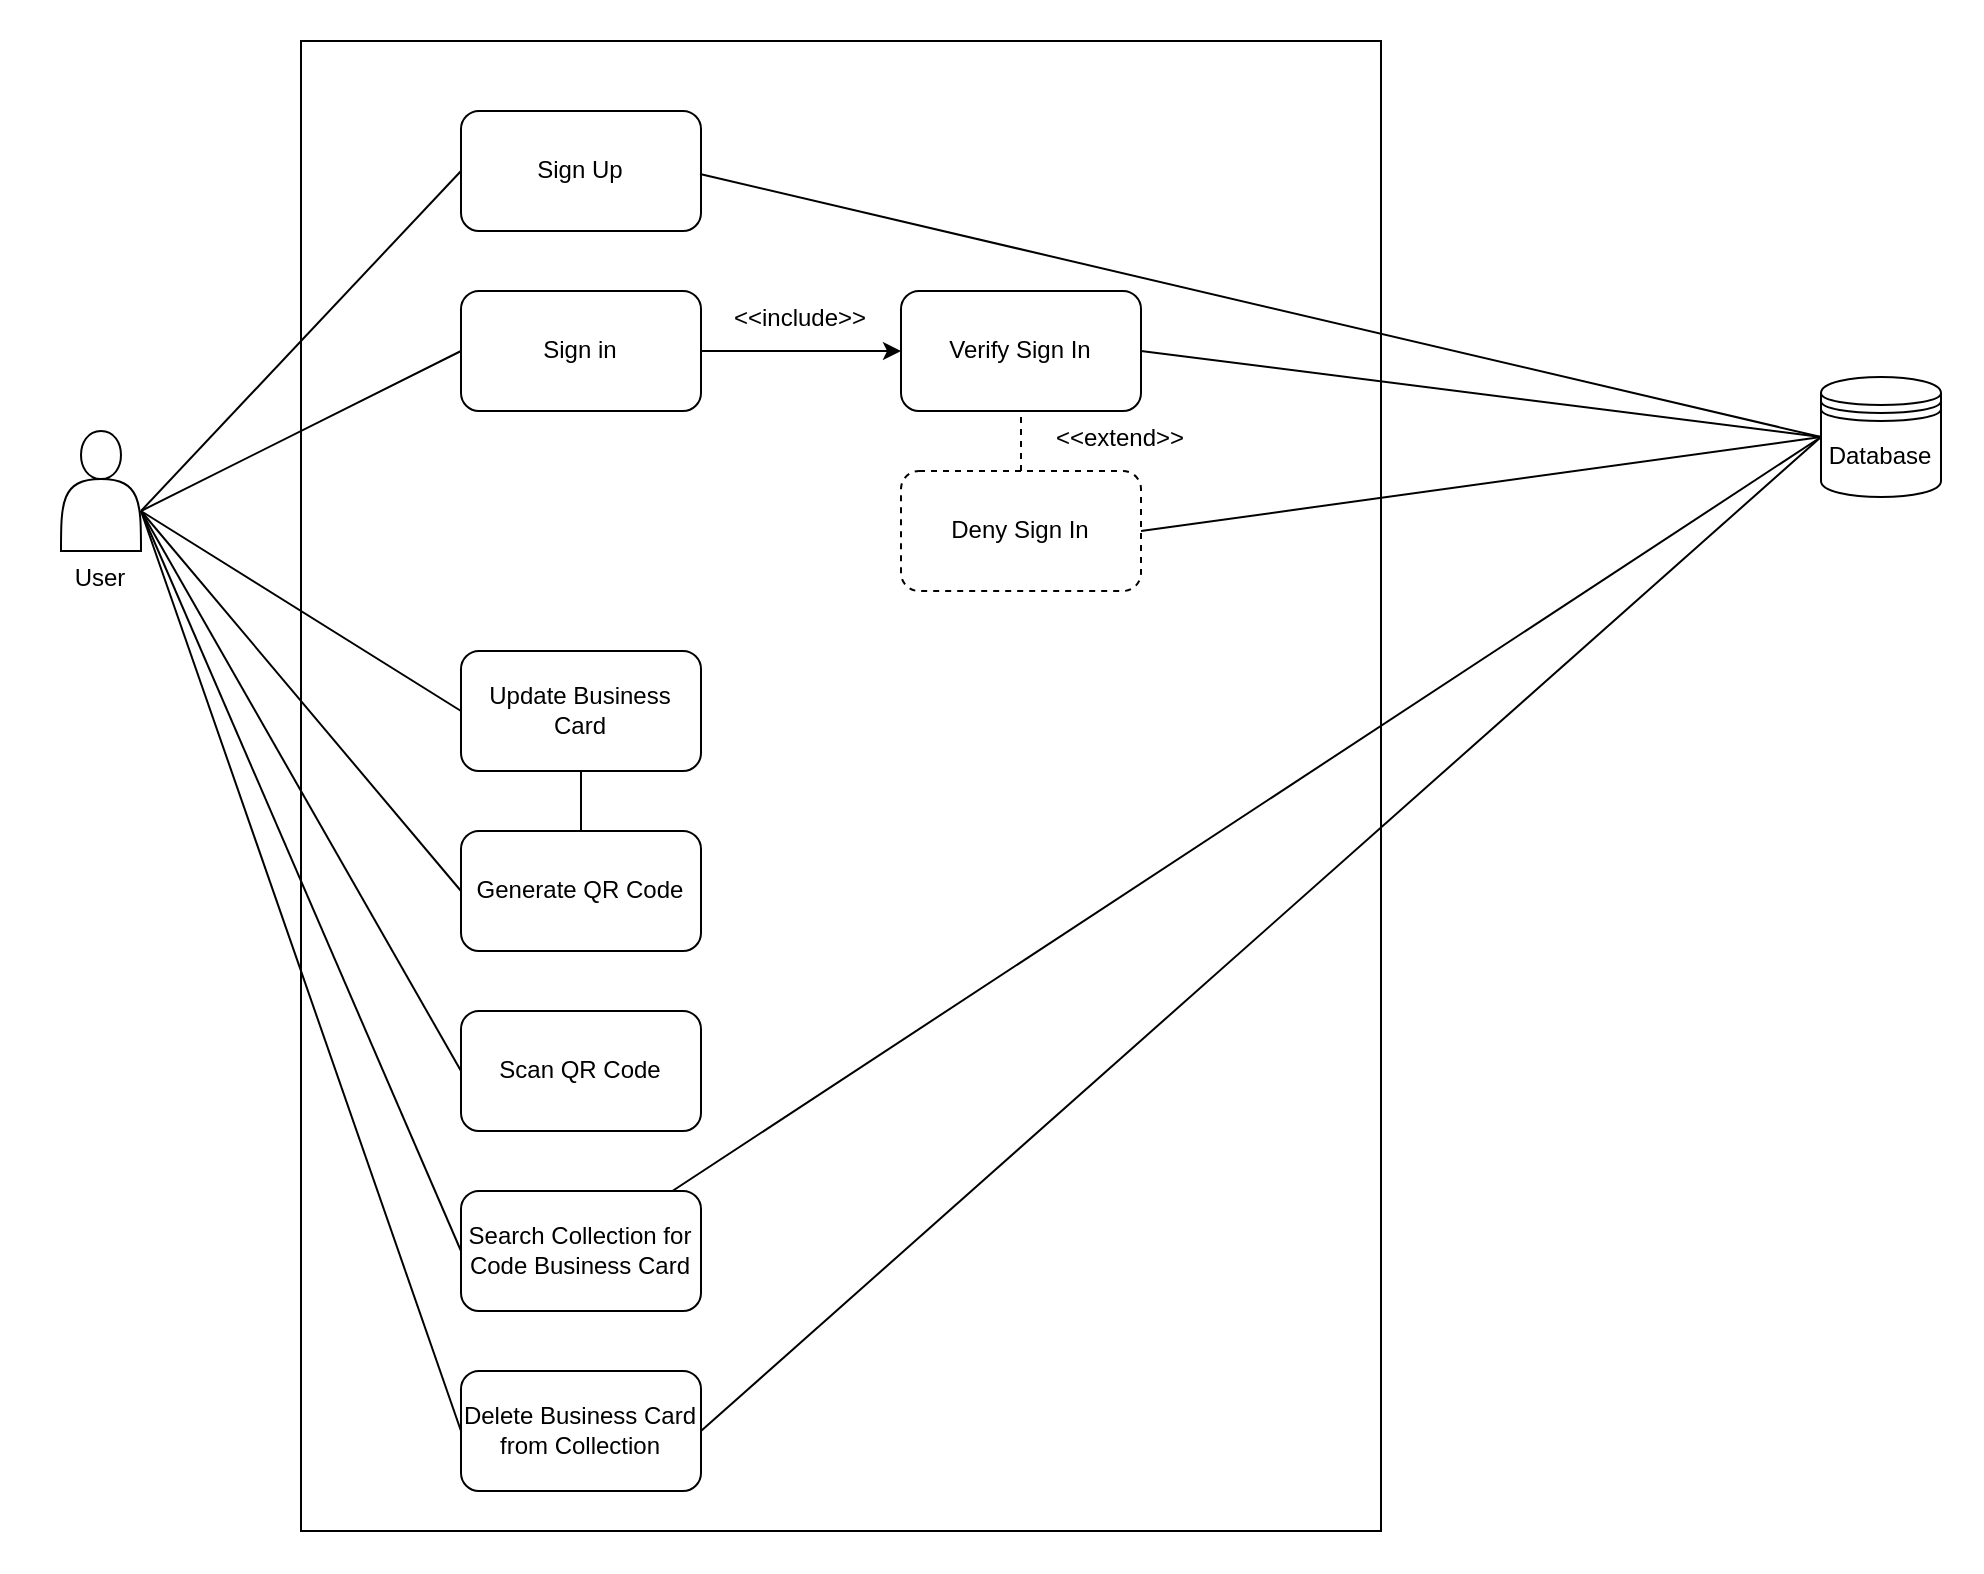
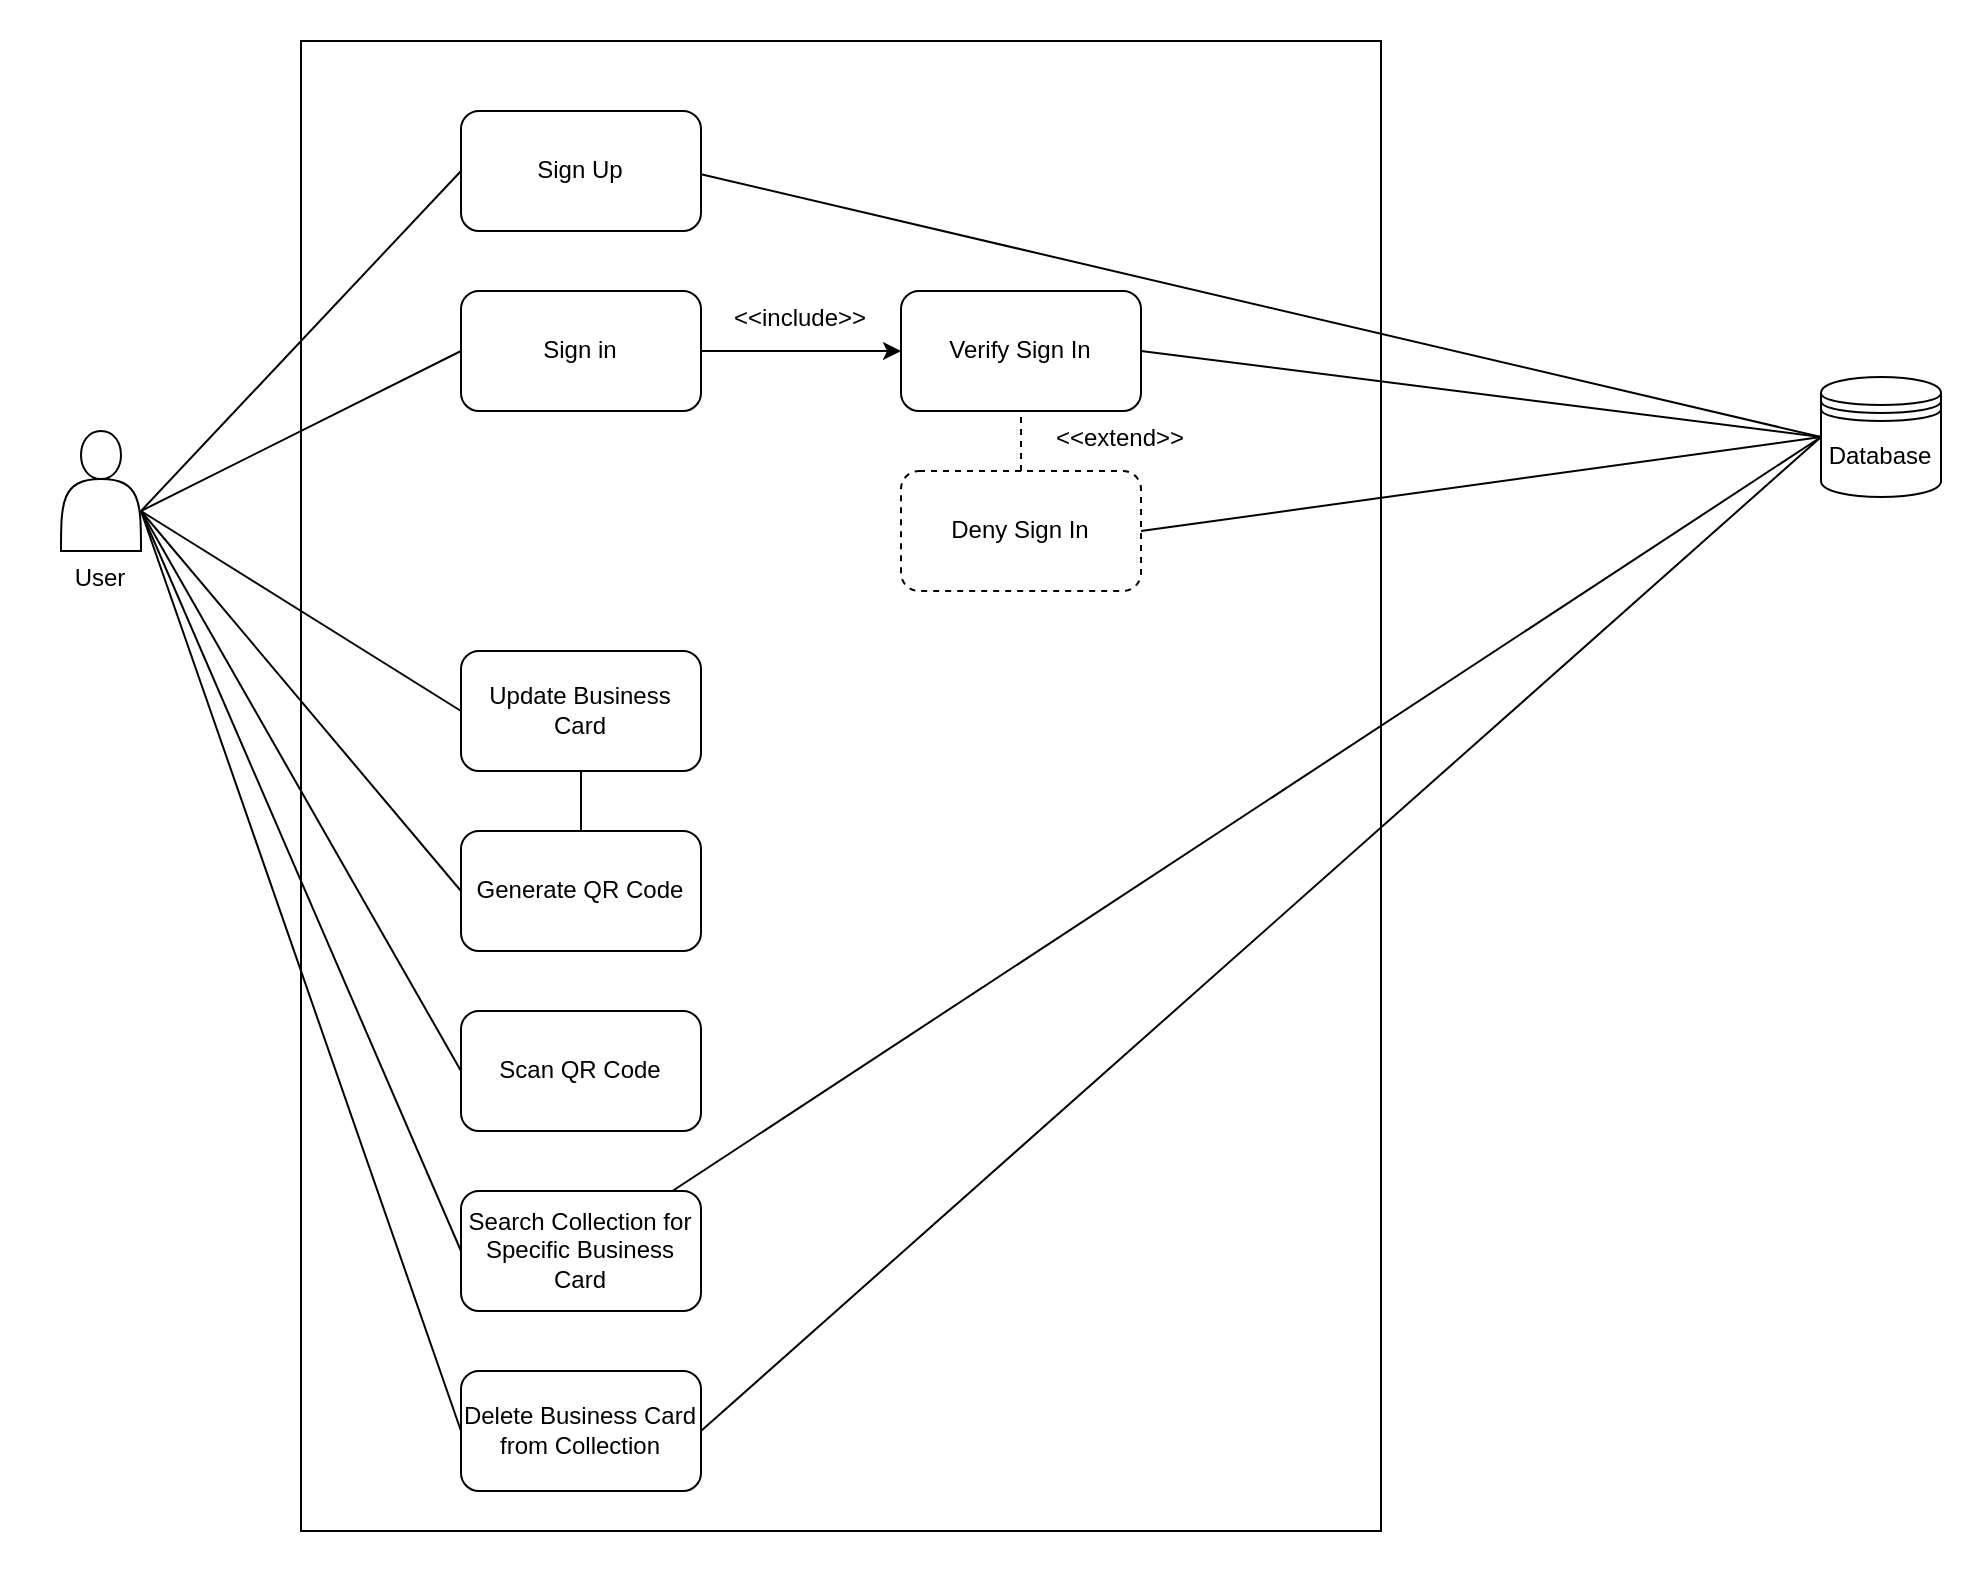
node "Search Collection for Code Business Card": label "Search Collection for Code Business Card" -> "Search Collection for Specific Business Card"
